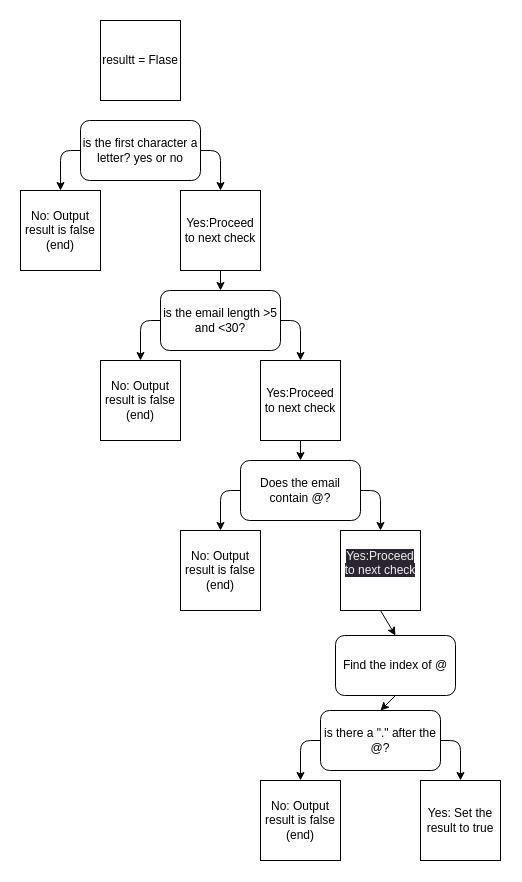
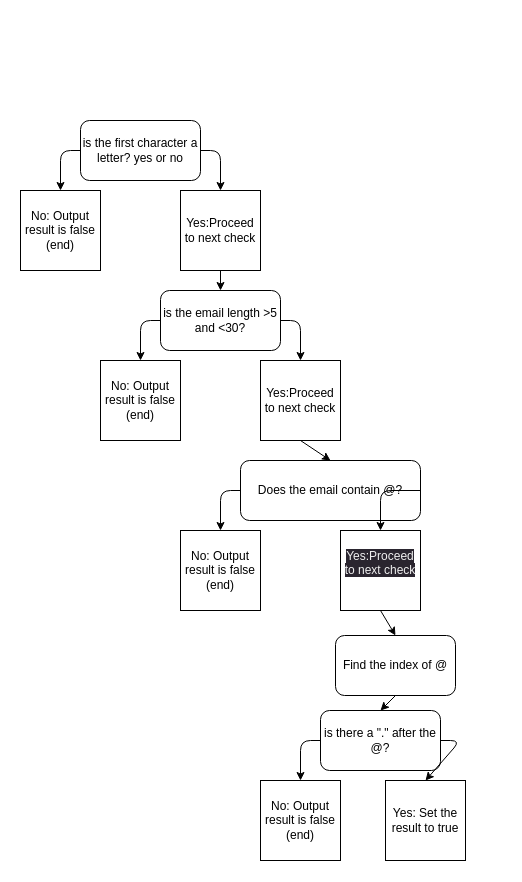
node "resultt = Flase": removed
node "Does the email contain @?": size 120x60 -> 180x60
node "Yes: Set the result to true": moved (461, 821) -> (426, 821)
